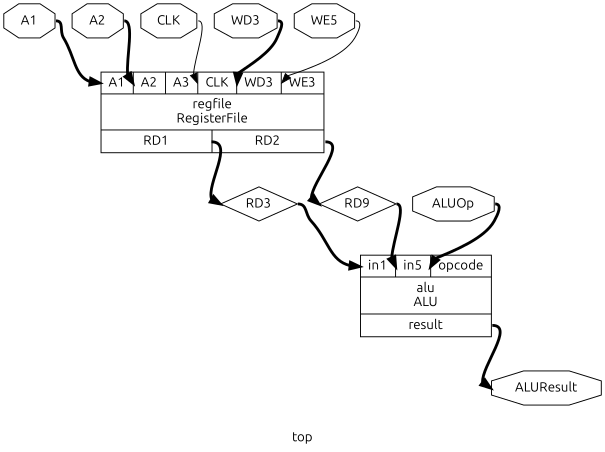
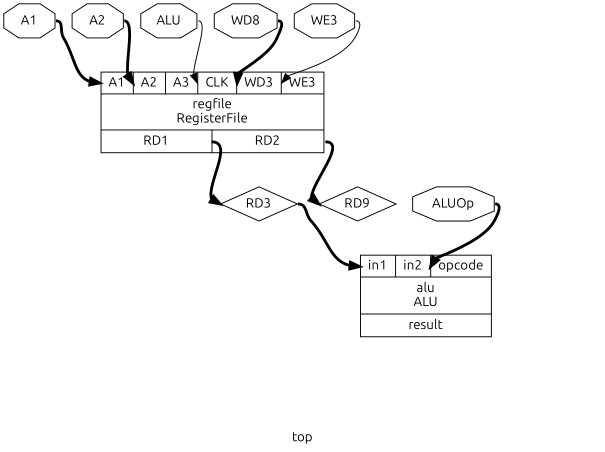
node "CLK": label "CLK" -> "ALU"
node "WD3": label "WD3" -> "WD8"
node "WE5": label "WE5" -> "WE3"
edge "RD9" -> "in1": removed
node "in1": text "in5" -> "in2"
node "ALUResult": removed
